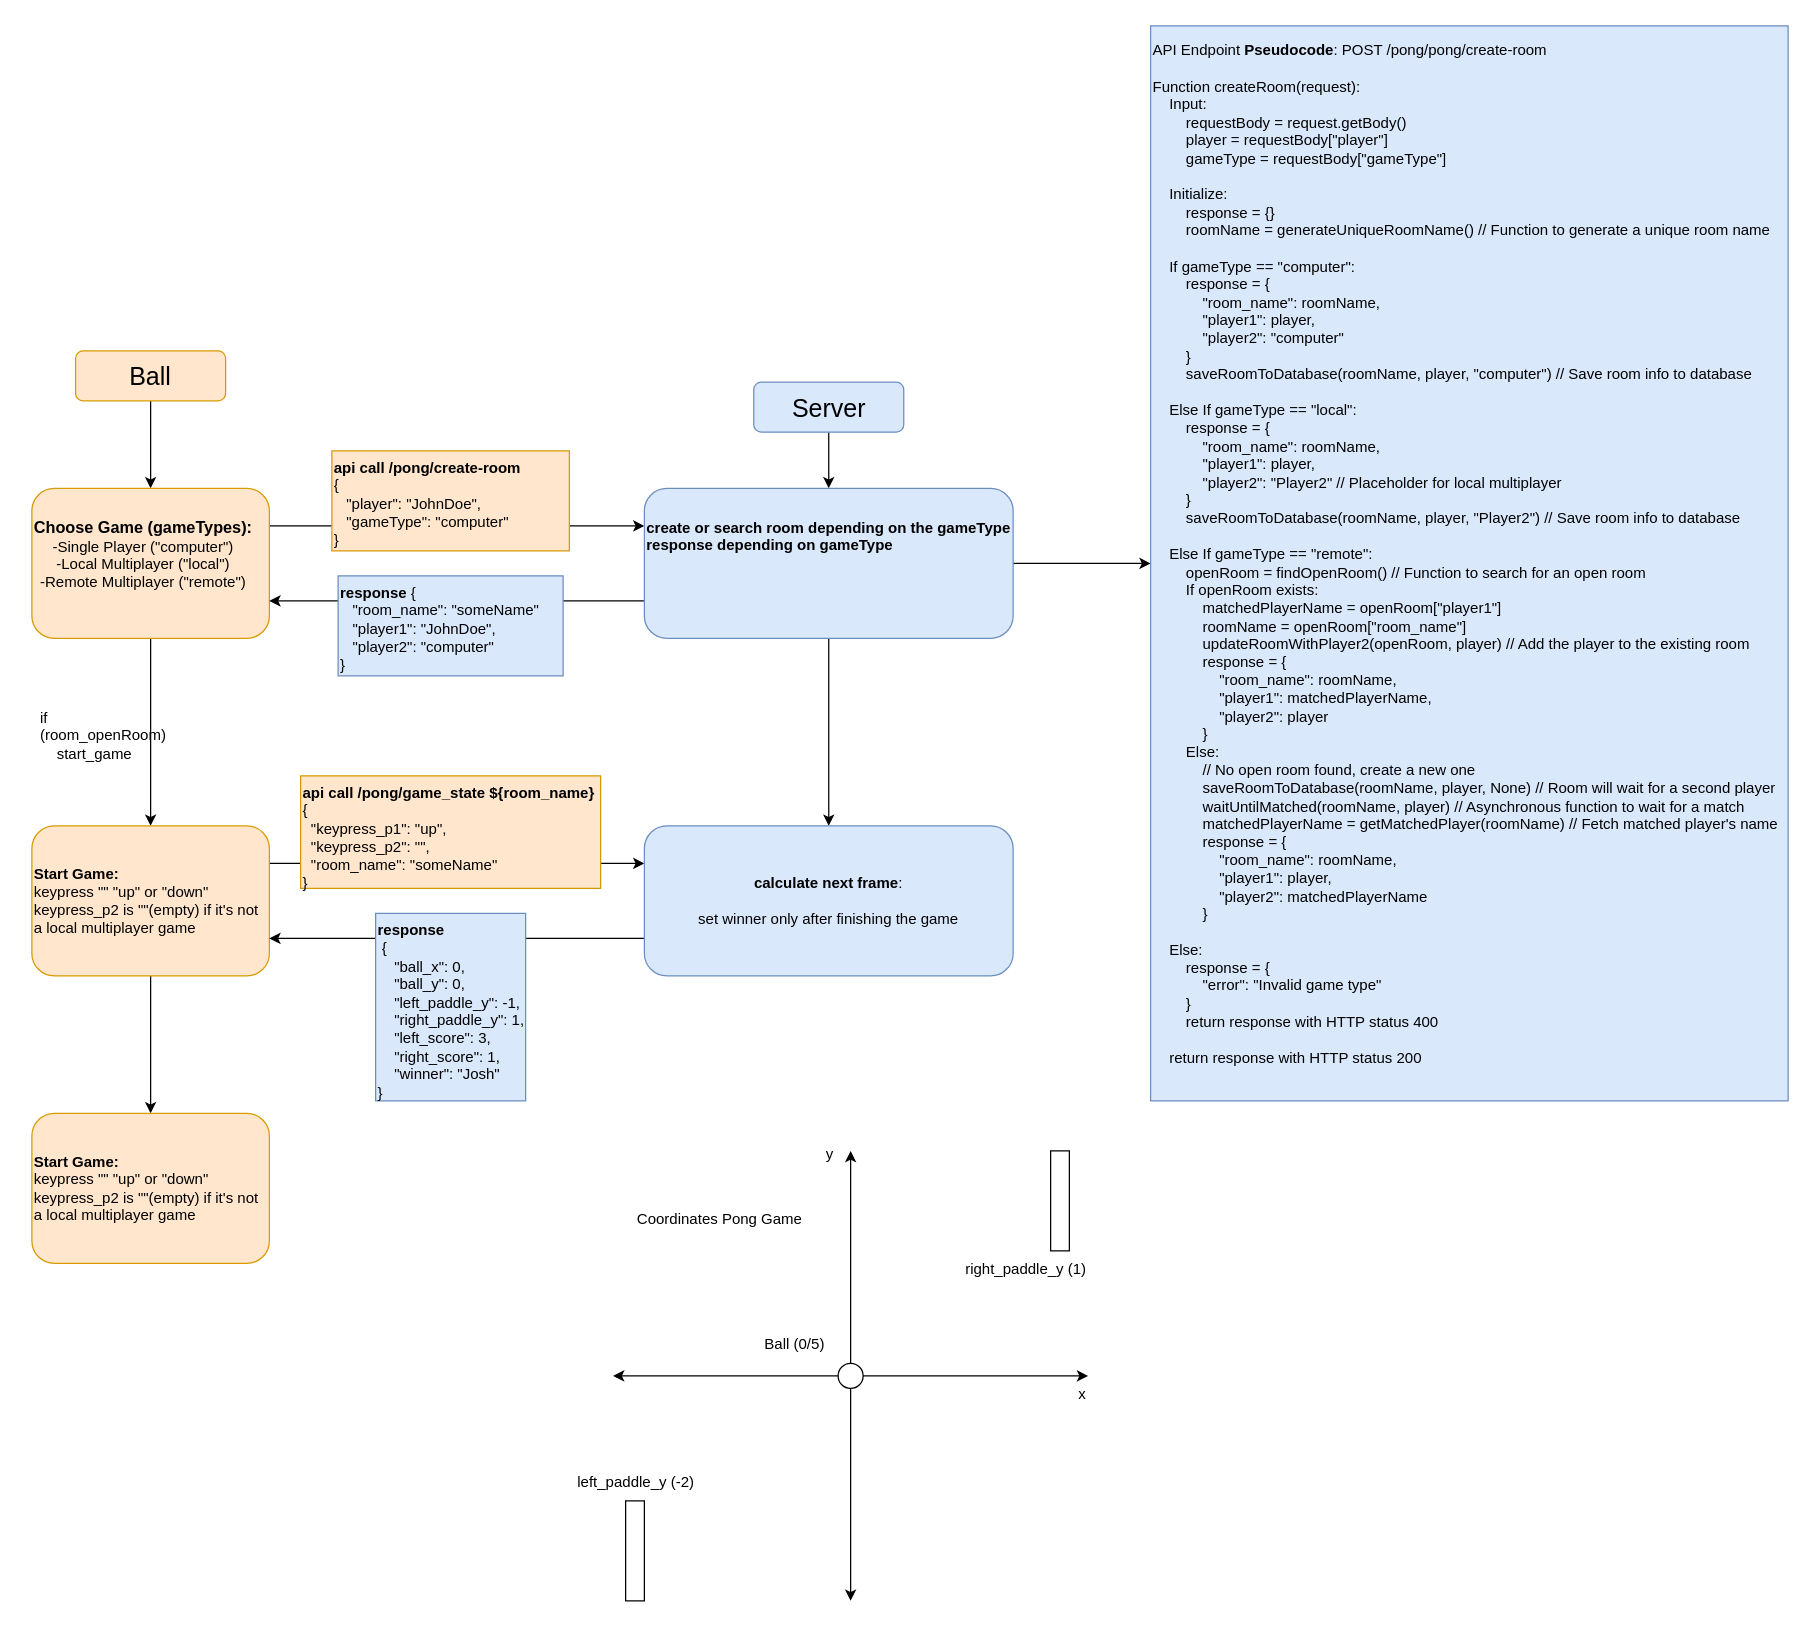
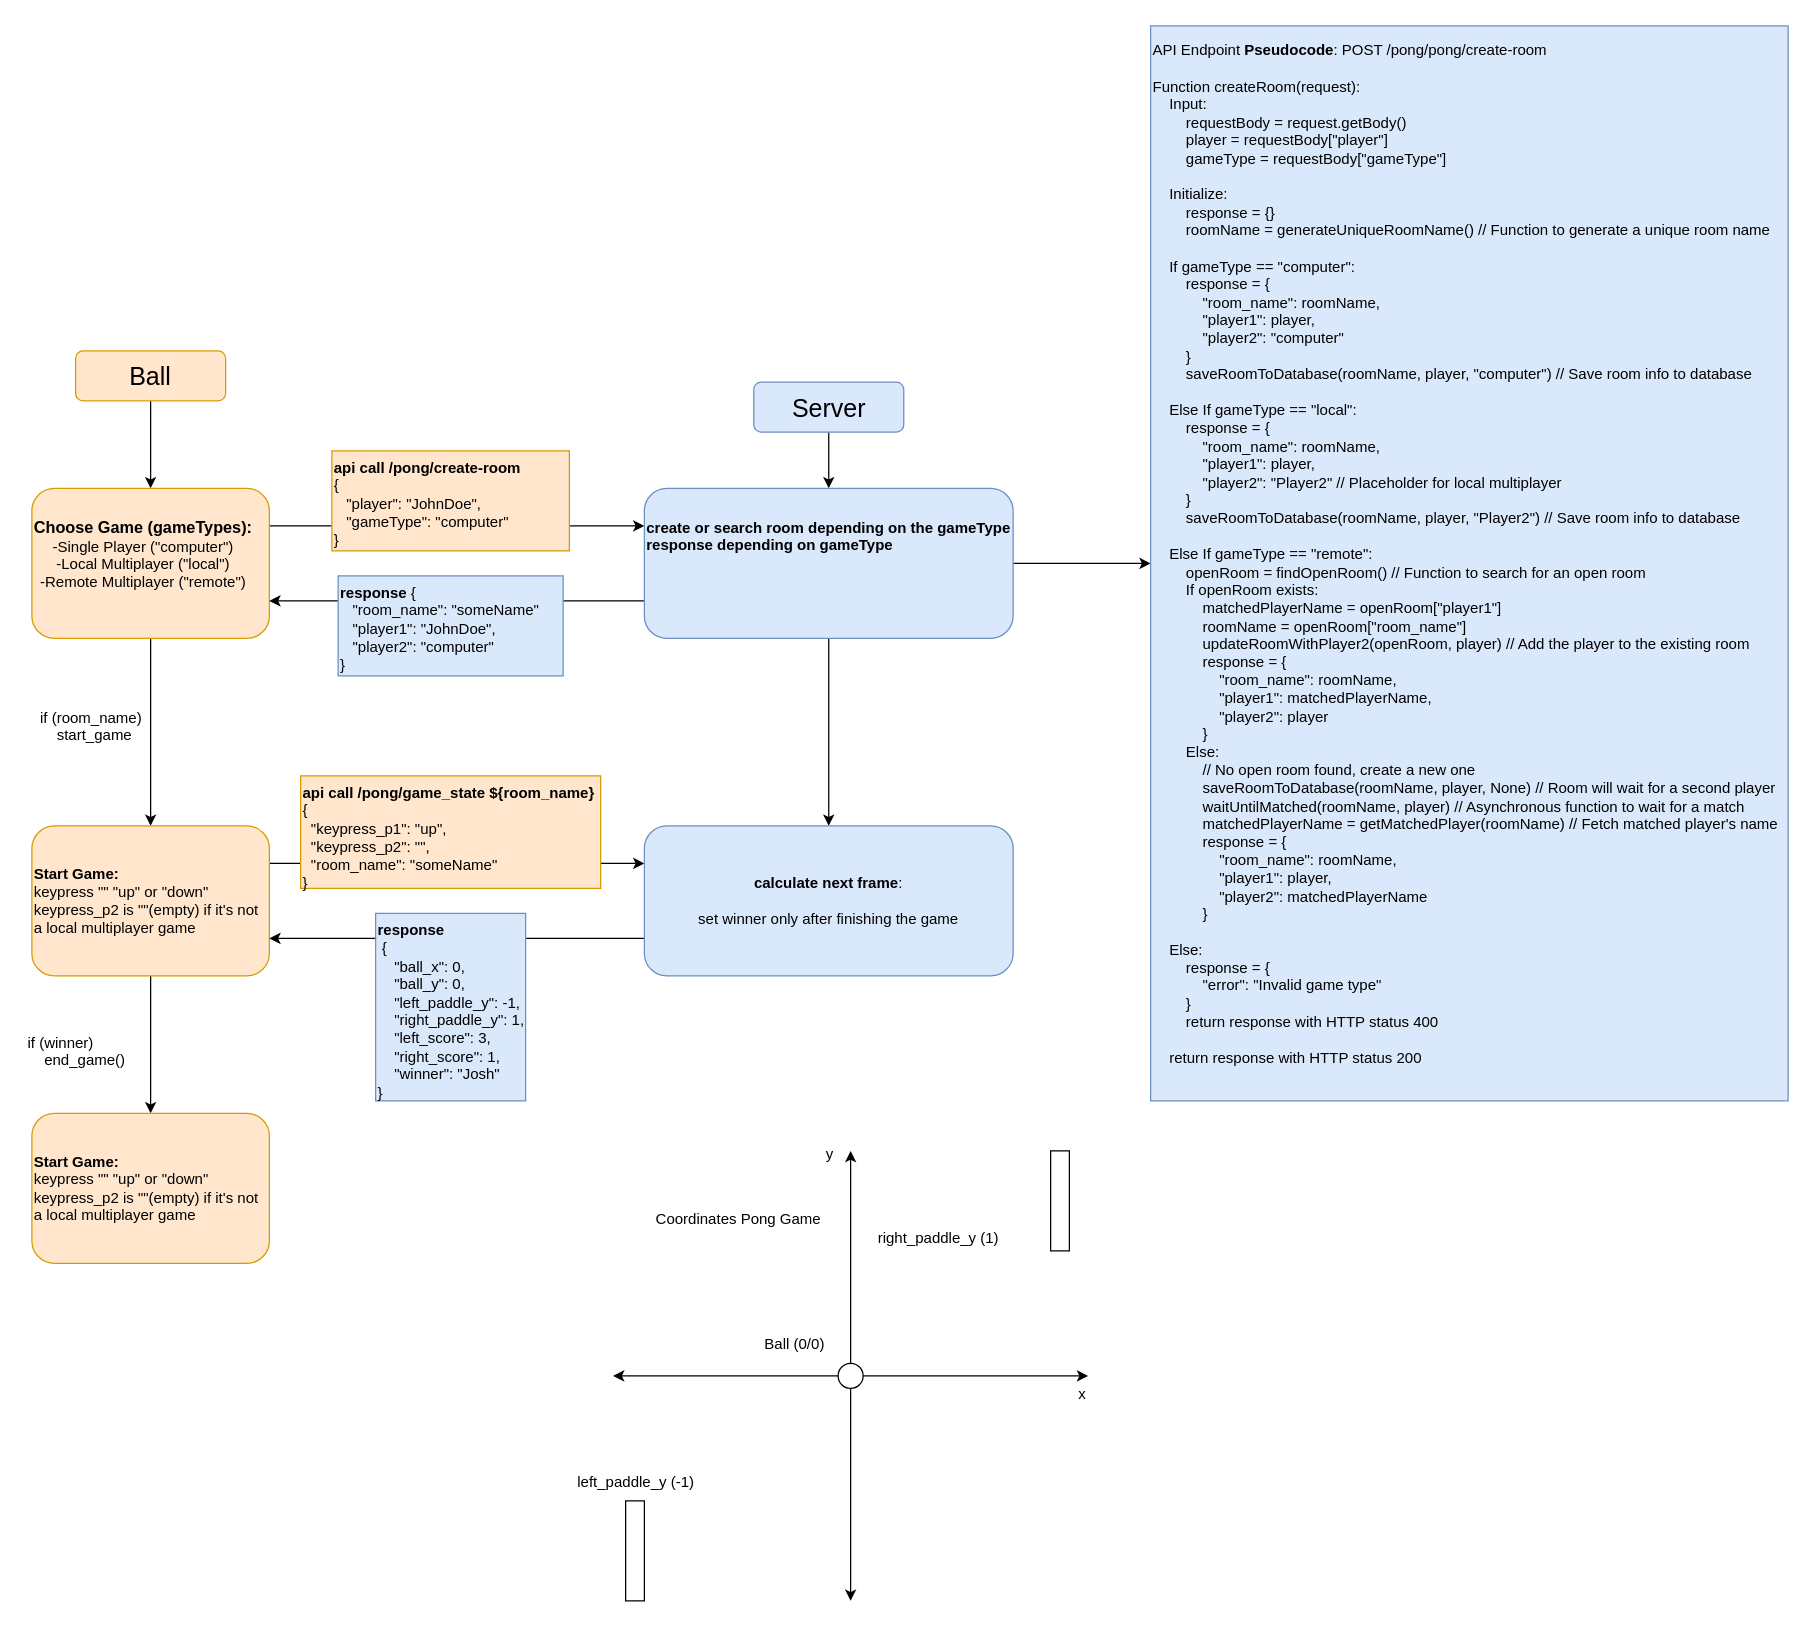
node "if (room_openRoom) start_game": label "if (room_openRoom) start_game" -> "if (room_name) start_game"
node "if (winner) end_game()": added
node "Coordinates Pong Game": moved (719, 1219) -> (738, 1219)
node "right_paddle_y (1)": moved (1026, 1269) -> (938, 1238)
node "Ball (0/5)": label "Ball (0/5)" -> "Ball (0/0)"
node "left_paddle_y (-2)": label "left_paddle_y (-2)" -> "left_paddle_y (-1)"
